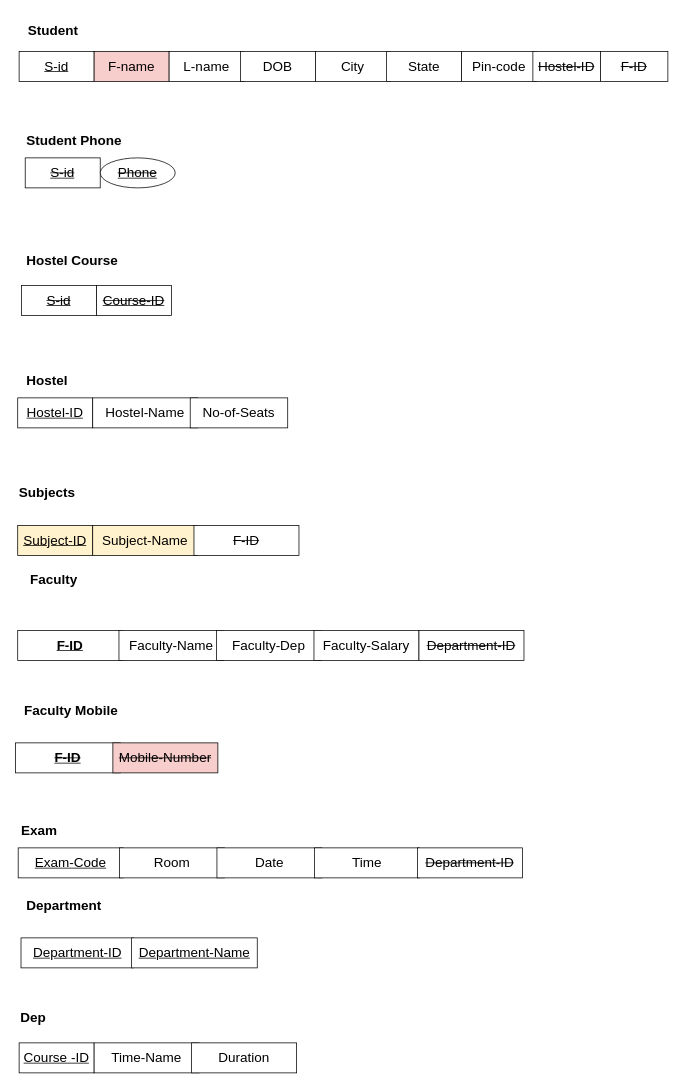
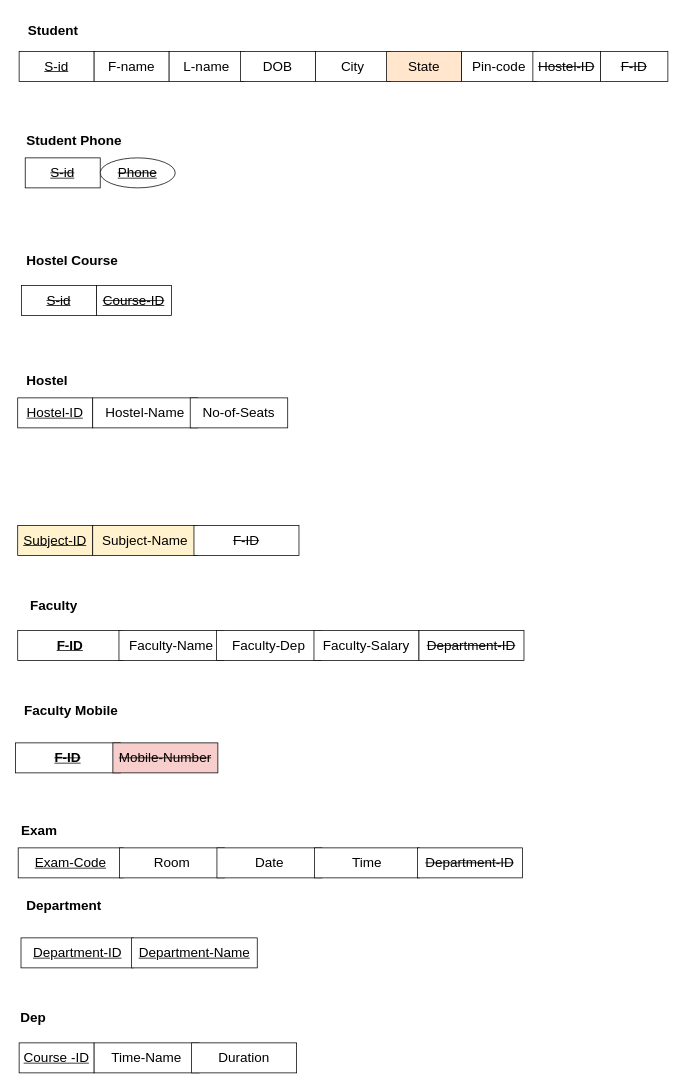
node "F-name": fillcolor #f8cecc -> #ffffff
node "State": fillcolor #ffffff -> #ffe6cc
node "Subjects": removed
node "Faculty": moved (70, 585) -> (70, 612)
